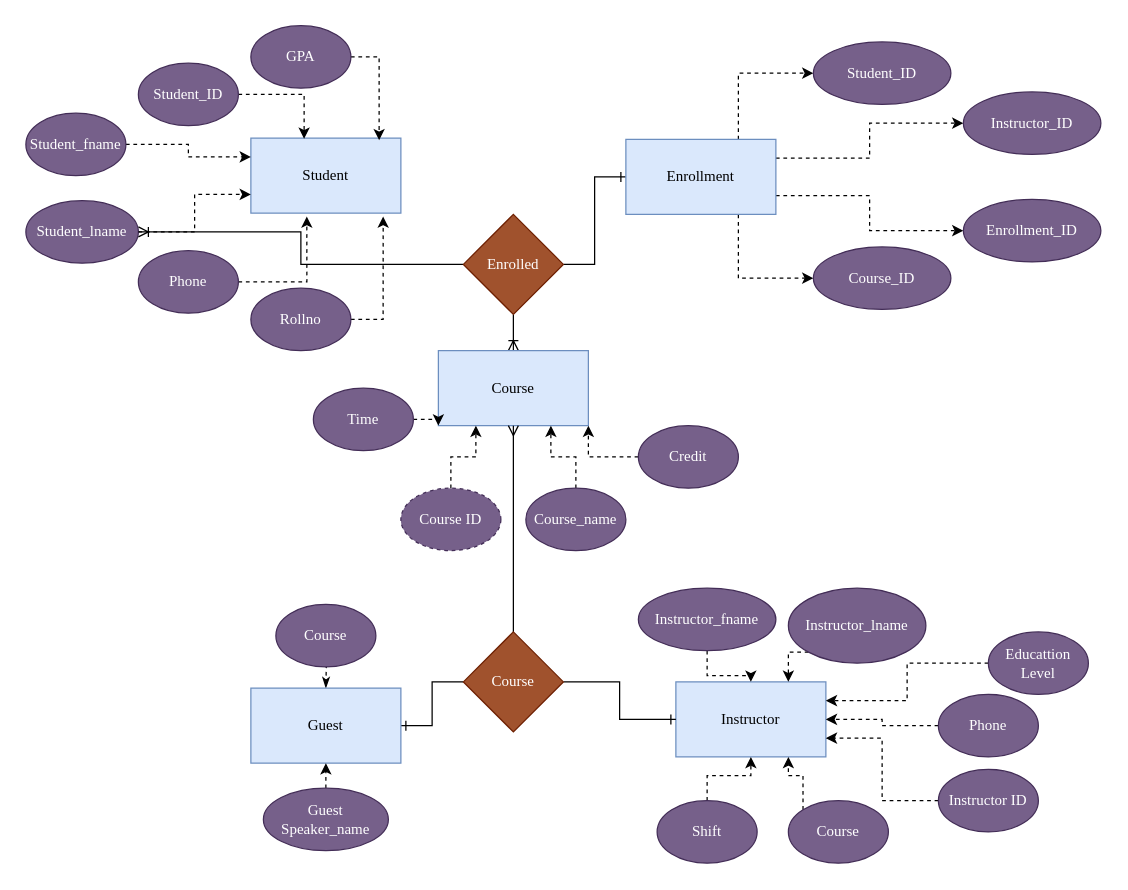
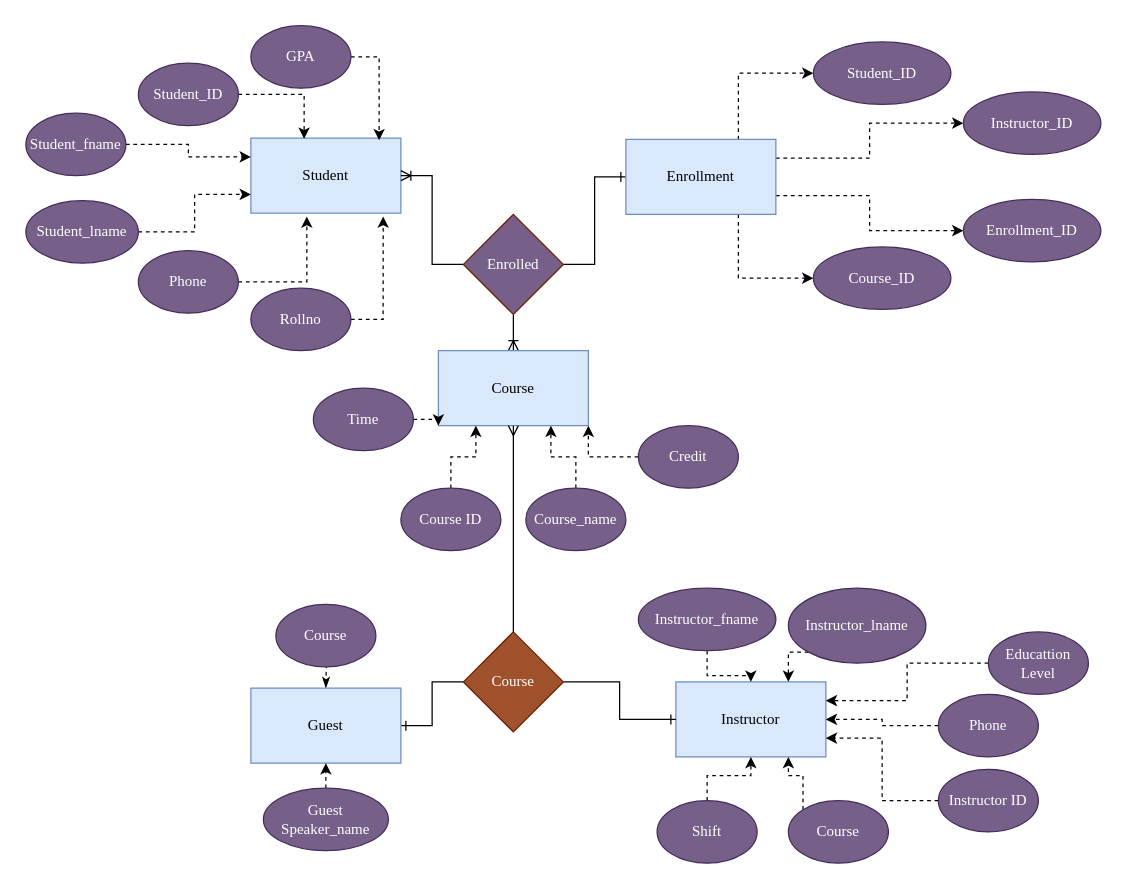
edge "Enrolled" -> "Student_lname": now "Enrolled" -> "Student"
node "Enrolled": fillcolor #a0522d -> #76608a
node "Course ID": style dashed -> solid
